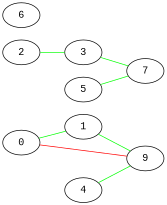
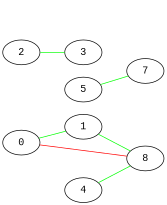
node "6": removed
edge "3" -- "7": removed
node "9": label "9" -> "8"
